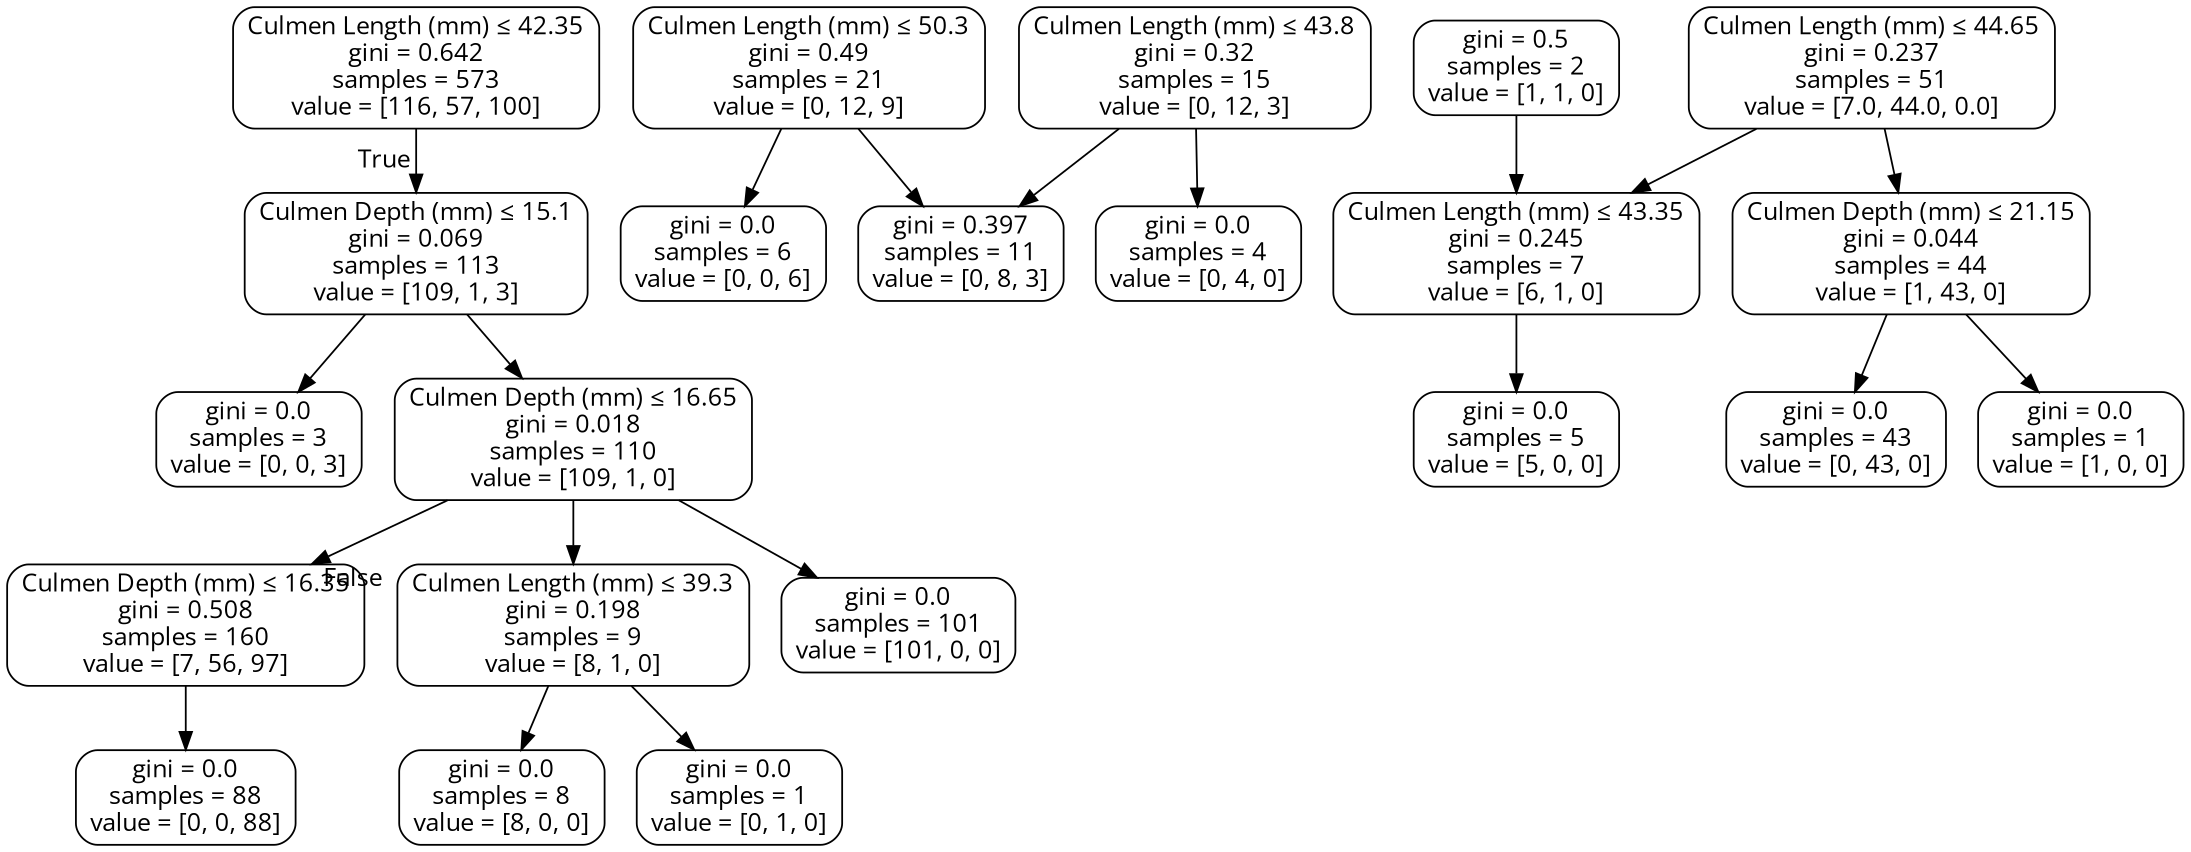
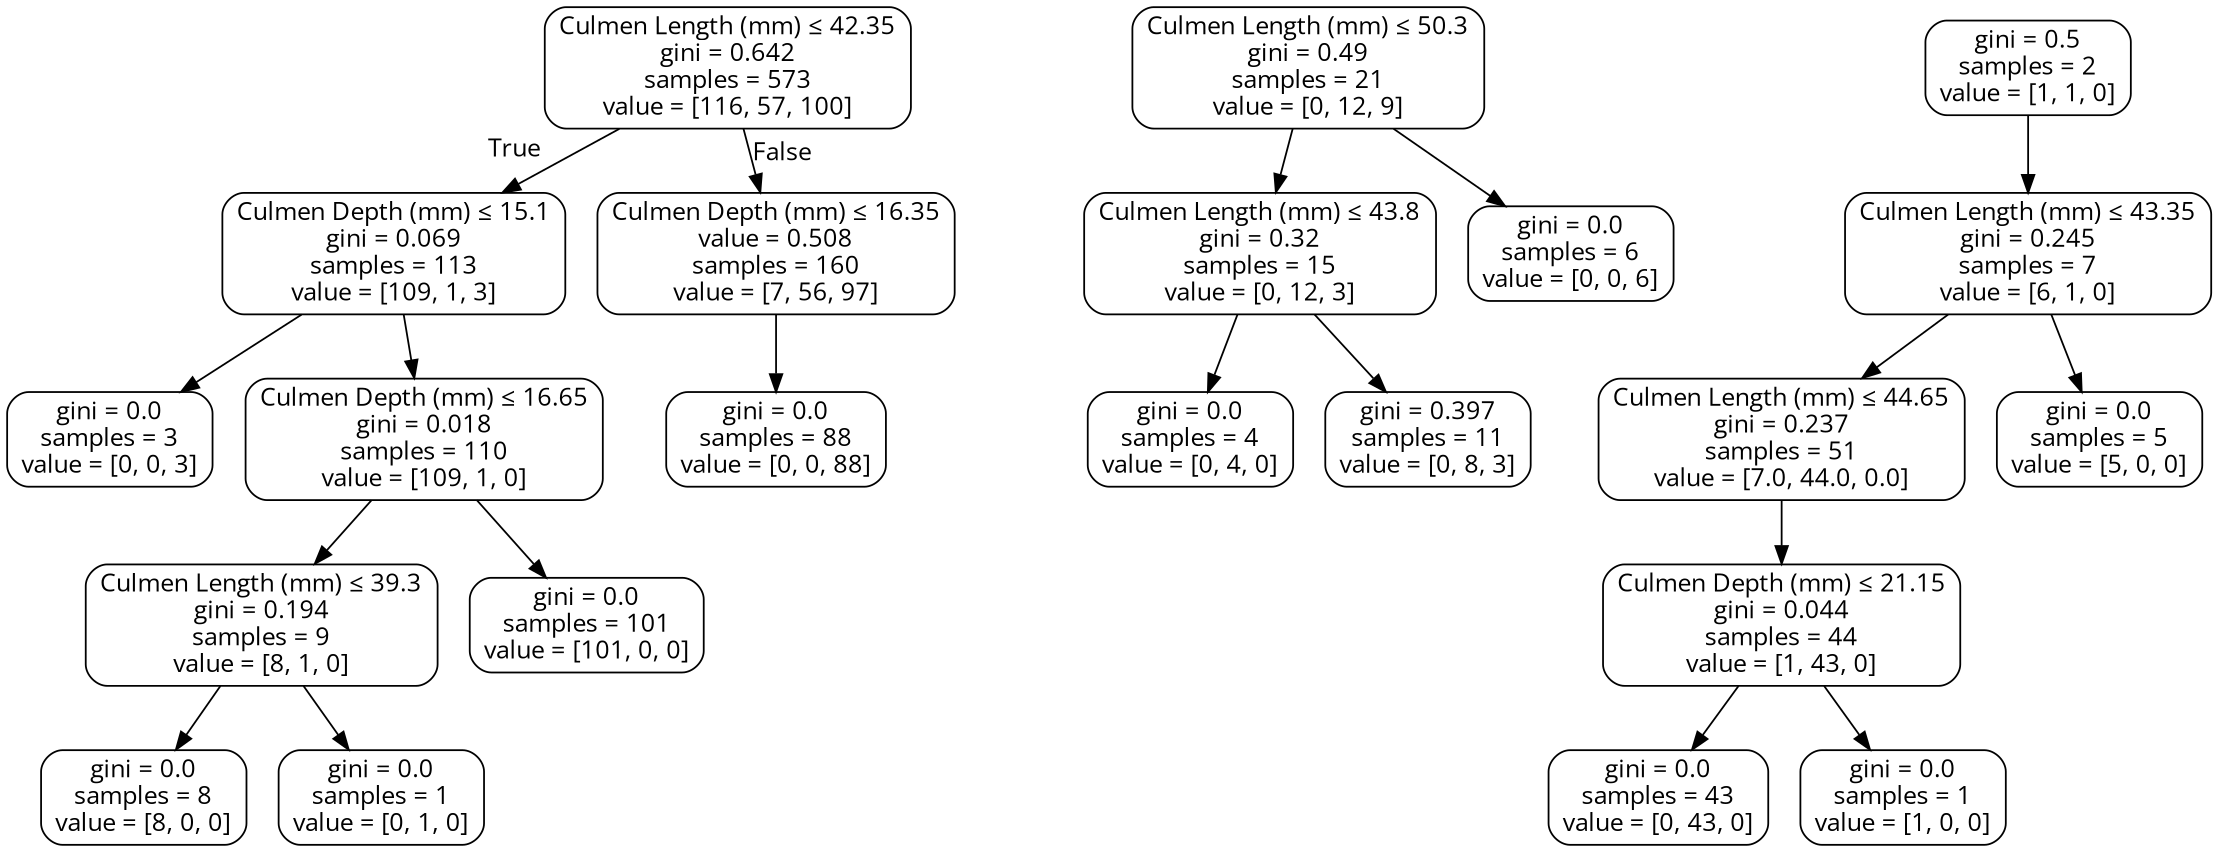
edge "Culmen Length (mm) ≤ 44.65" -> "Culmen Length (mm) ≤ 43.35": reversed
edge "Culmen Length (mm) ≤ 50.3" -> "gini = 0.397": now "Culmen Length (mm) ≤ 50.3" -> "Culmen Length (mm) ≤ 43.8"
edge "Culmen Depth (mm) ≤ 16.65" -> "Culmen Depth (mm) ≤ 16.35": now "Culmen Length (mm) ≤ 42.35" -> "Culmen Depth (mm) ≤ 16.35"
node "Culmen Depth (mm) ≤ 16.35": text "gini = 0.508" -> "value = 0.508"
node "Culmen Length (mm) ≤ 39.3": text "gini = 0.198" -> "gini = 0.194"
